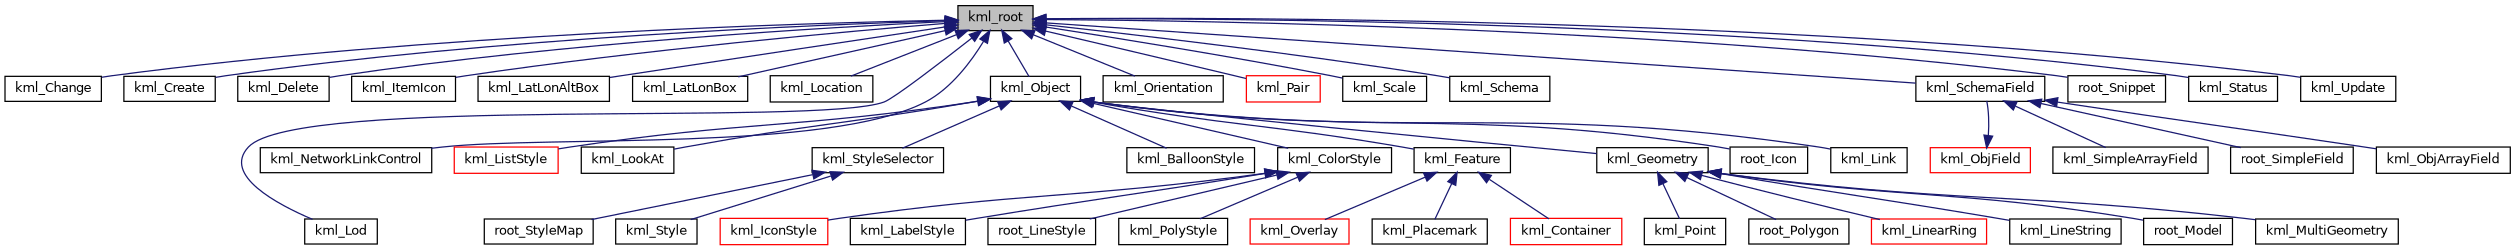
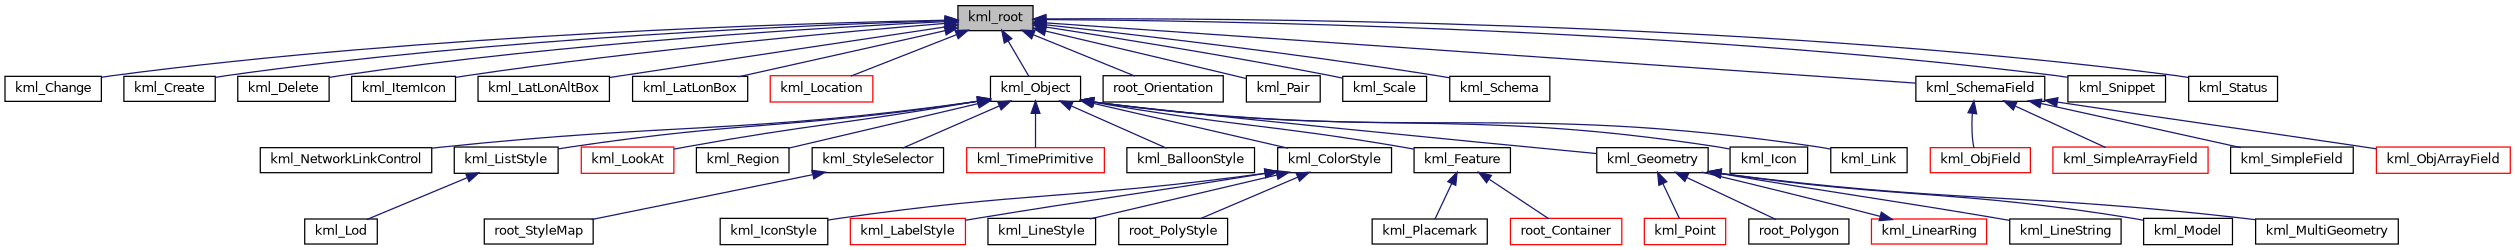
node "kml_Location": color black -> red
node "kml_Orientation": label "kml_Orientation" -> "root_Orientation"
node "kml_Pair": color red -> black
node "root_Snippet": label "root_Snippet" -> "kml_Snippet"
node "kml_Update": removed
edge "kml_Lod" -> "kml_root": now "kml_Lod" -> "kml_ListStyle"
edge "kml_SchemaField" -> "kml_ObjField": reversed
edge "kml_NetworkLinkControl" -> "kml_root": now "kml_NetworkLinkControl" -> "kml_Object"
node "kml_ListStyle": color red -> black
node "kml_LookAt": color black -> red
node "kml_Region": added
node "kml_TimePrimitive": added
node "root_Icon": label "root_Icon" -> "kml_Icon"
node "kml_SimpleArrayField": color black -> red
node "root_SimpleField": label "root_SimpleField" -> "kml_SimpleField"
node "kml_ObjArrayField": color black -> red
edge "kml_LinearRing" -> "kml_Geometry": reversed
node "kml_Style": removed
node "kml_IconStyle": color red -> black
node "kml_LabelStyle": color black -> red
node "root_LineStyle": label "root_LineStyle" -> "kml_LineStyle"
node "kml_PolyStyle": label "kml_PolyStyle" -> "root_PolyStyle"
node "kml_Overlay": removed
node "kml_Container": label "kml_Container" -> "root_Container"
node "kml_Point": color black -> red
node "root_Model": label "root_Model" -> "kml_Model"
